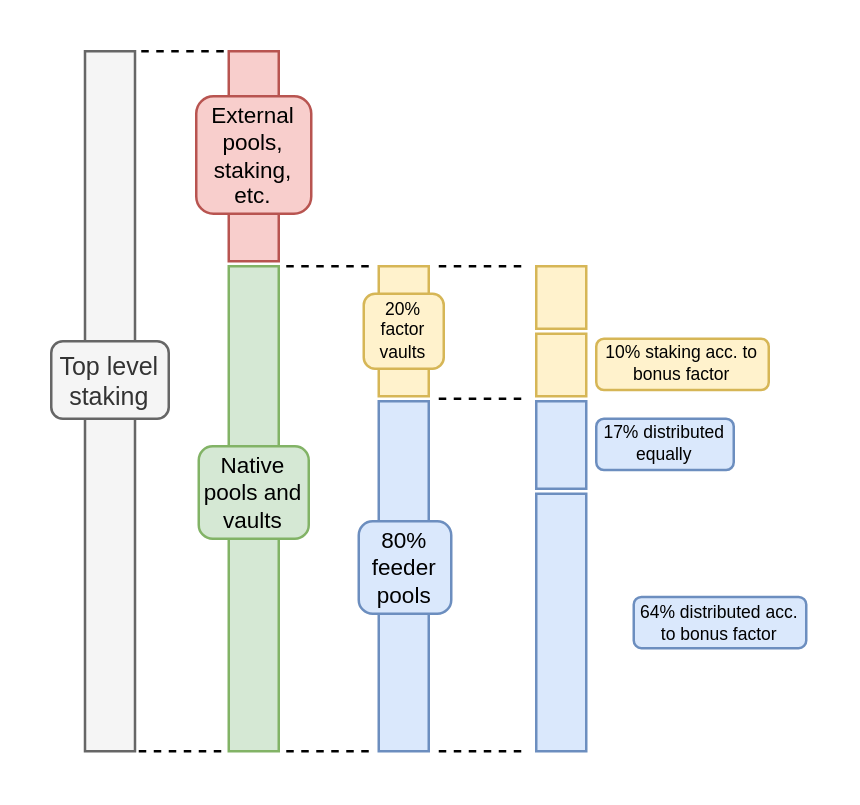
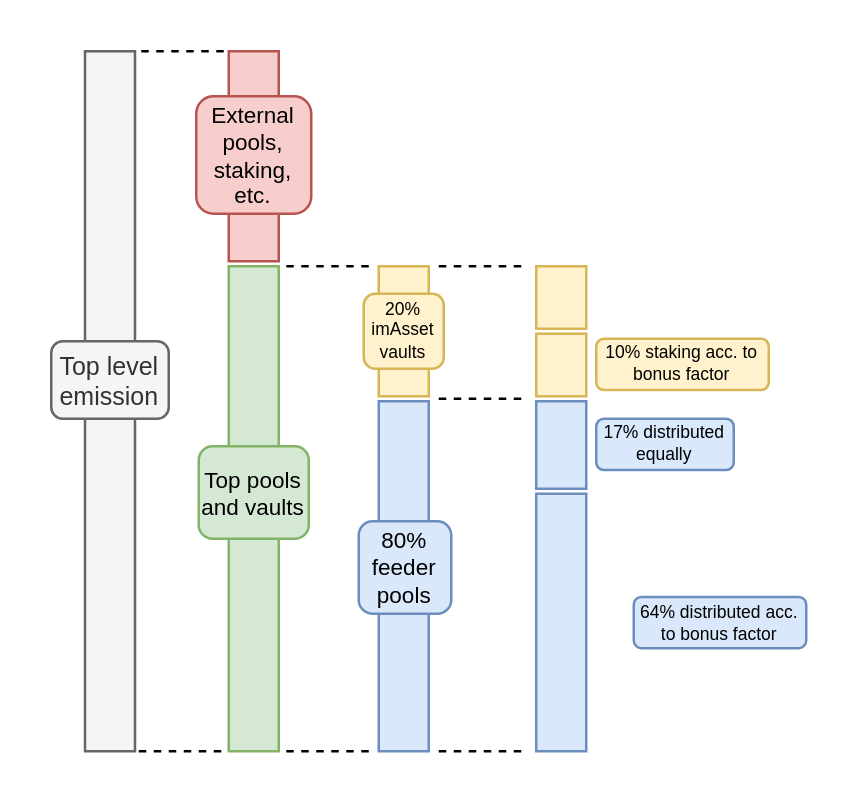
node "20% factor vaults": label "20% factor vaults" -> "20% imAsset vaults"
node "Top levelstaking": label "Top levelstaking" -> "Top levelemission"
node "Native pools and vaults": label "Native pools and vaults" -> "Top pools and vaults"
